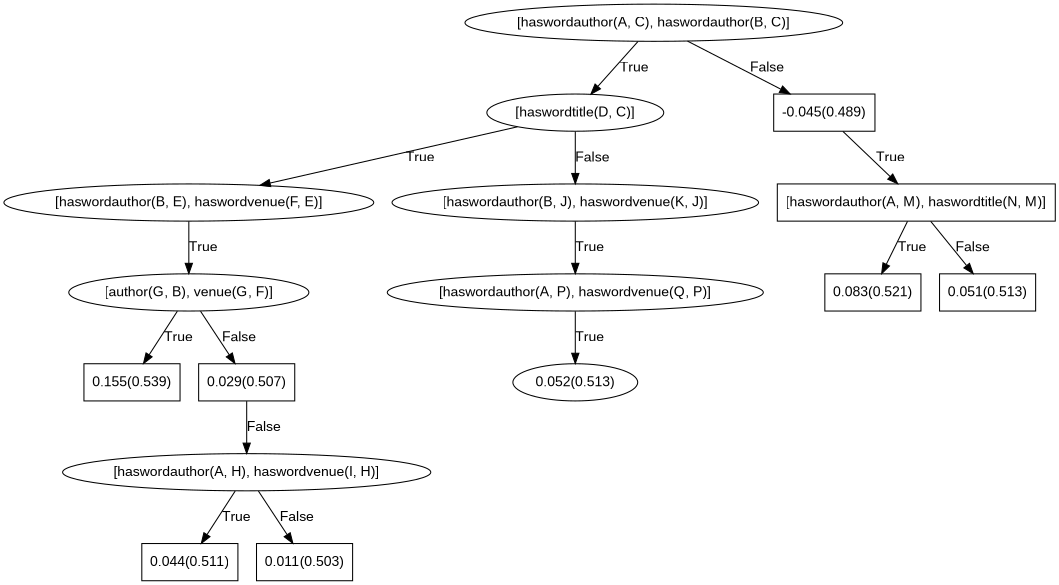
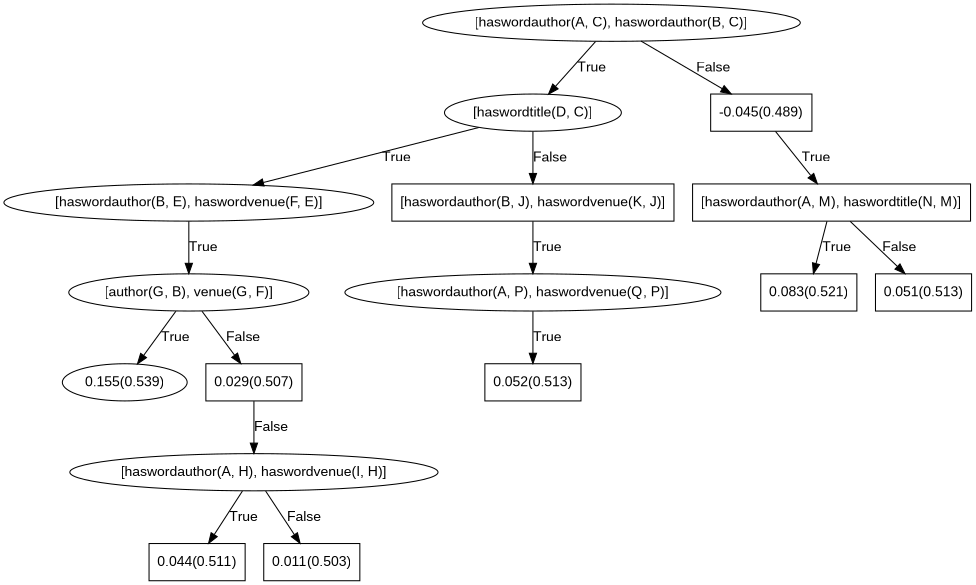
node "[haswordauthor(B, J), haswordvenue(K, J)]": shape ellipse -> box
node "0.155(0.539)": shape box -> ellipse
node "0.052(0.513)": shape ellipse -> box
